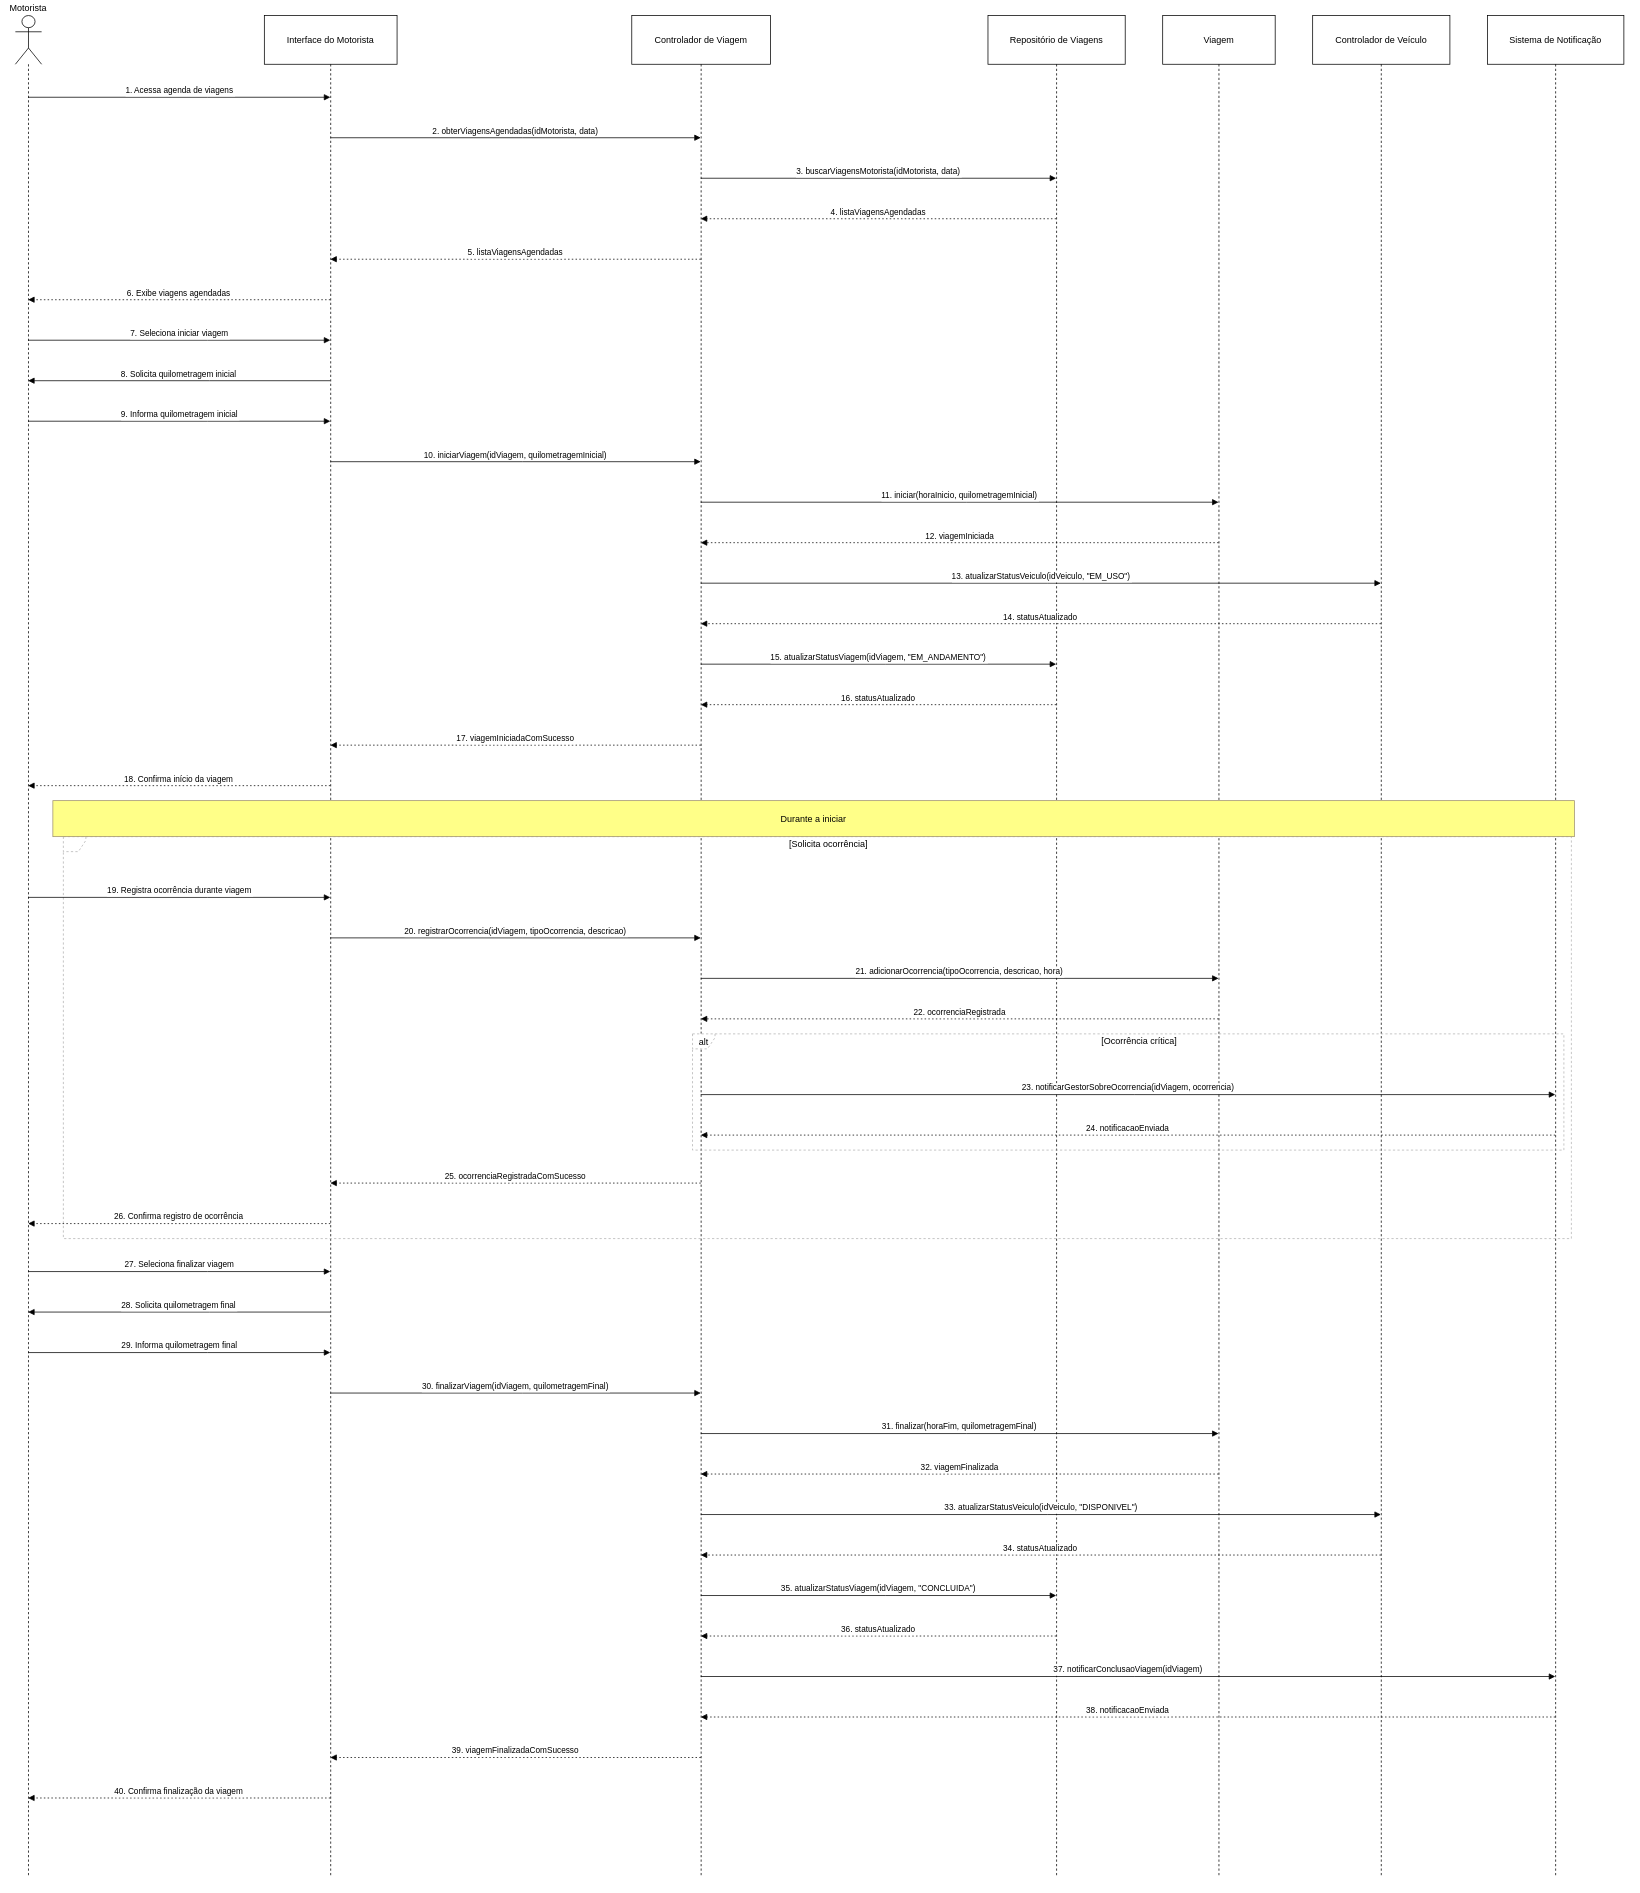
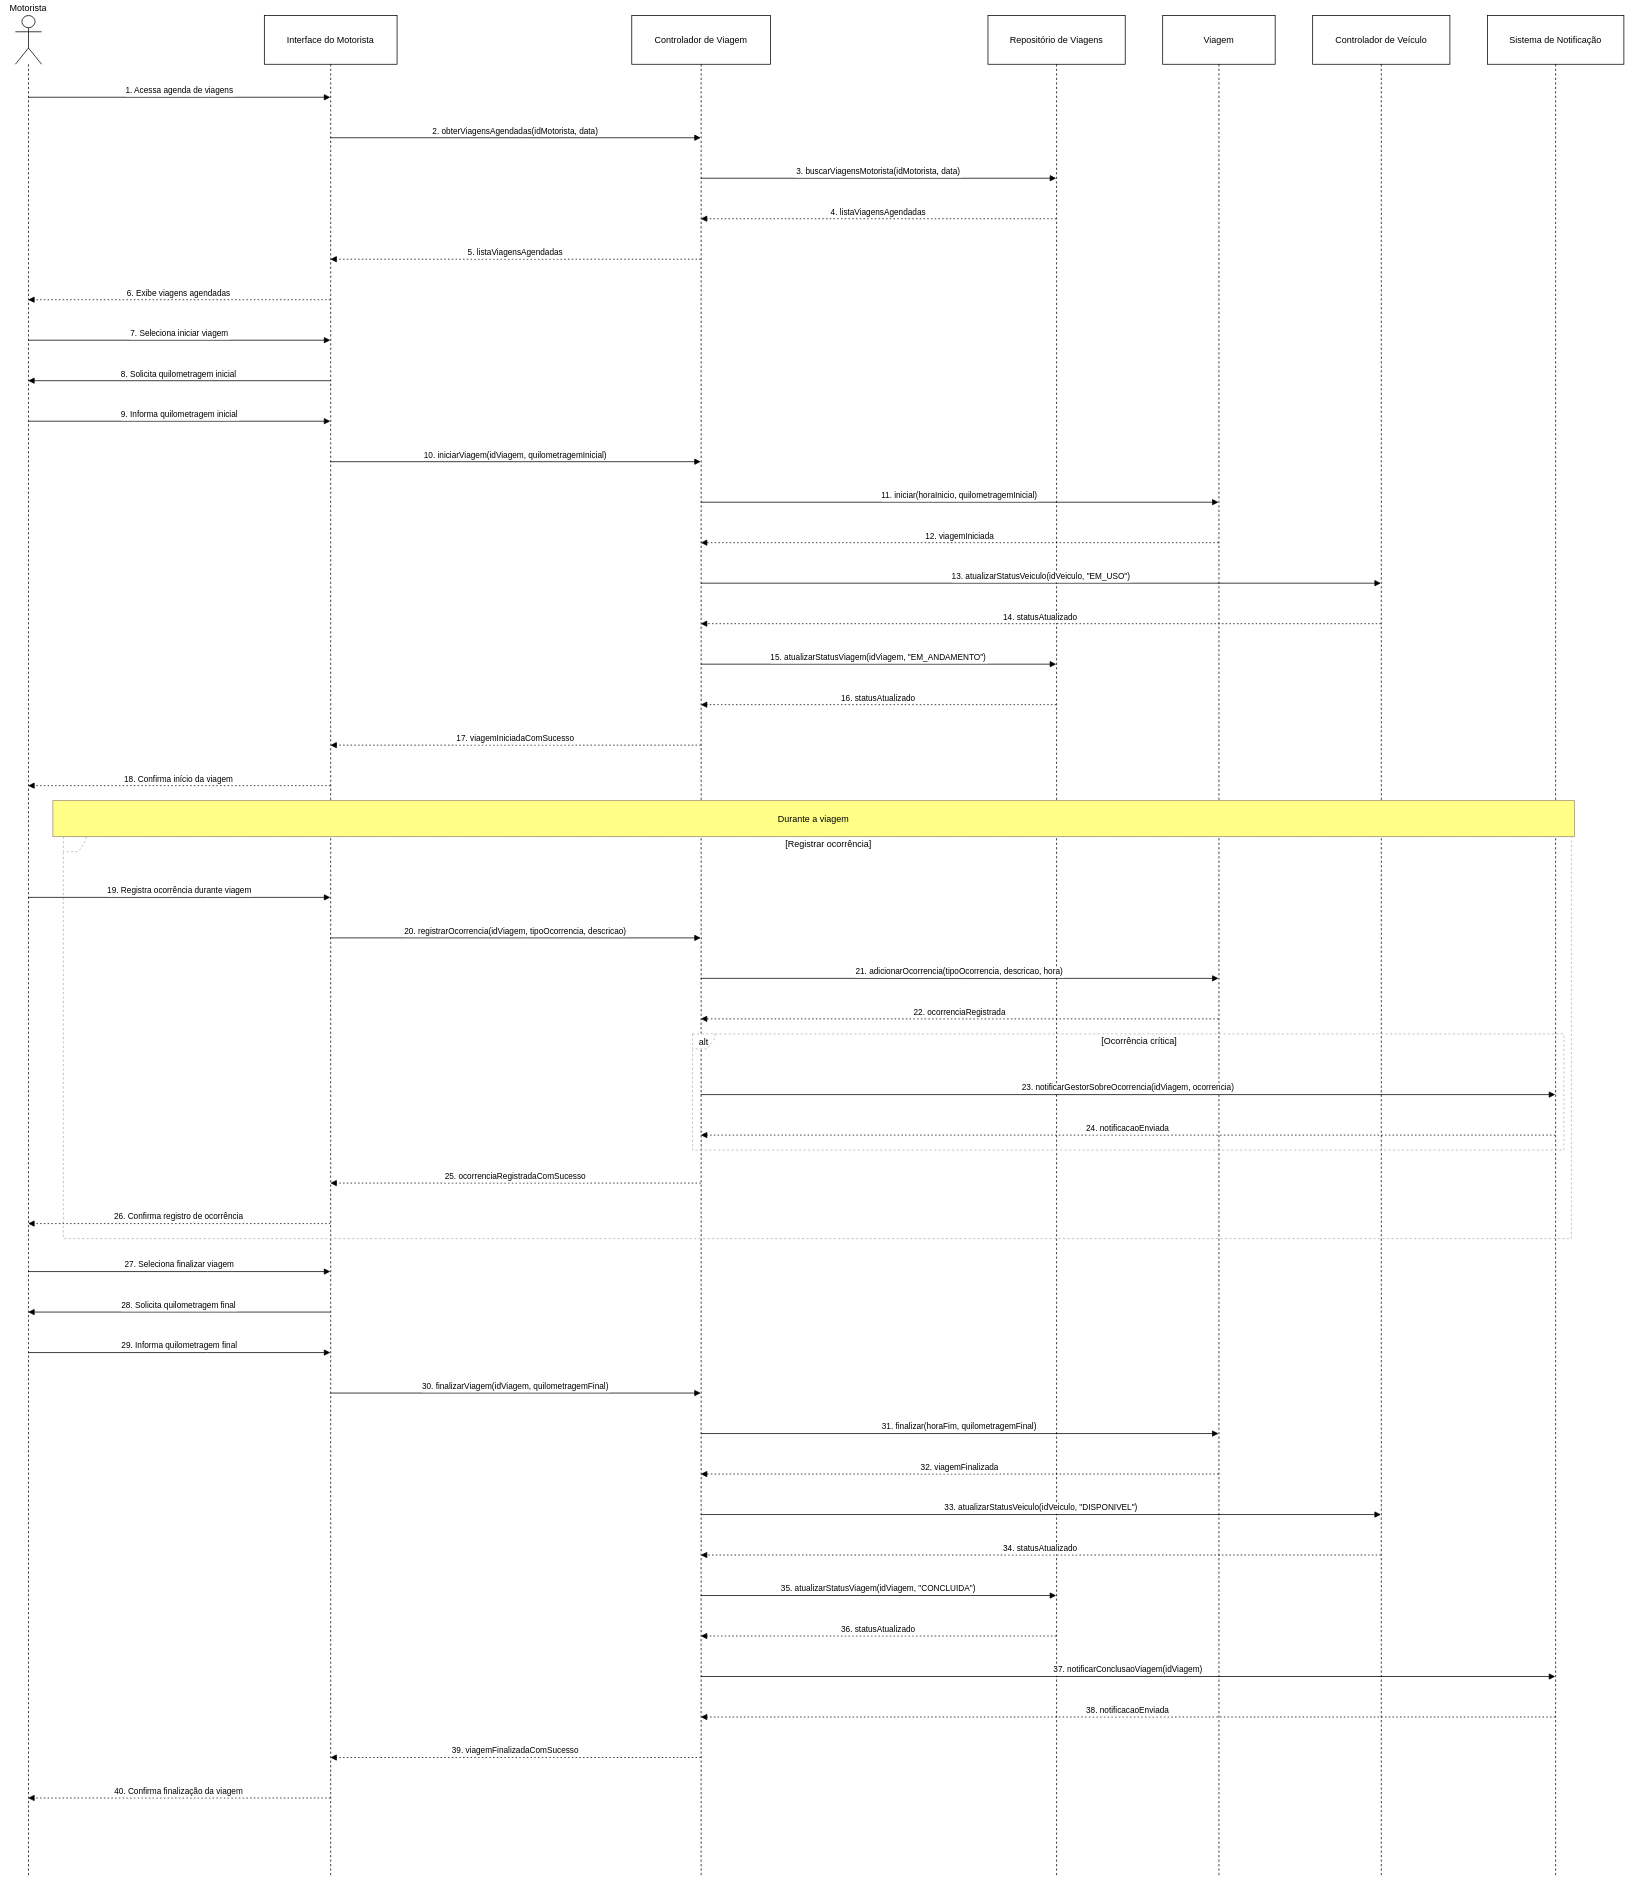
node "Durante a iniciar": label "Durante a iniciar" -> "Durante a viagem"
node "[Solicita ocorrência]": label "[Solicita ocorrência]" -> "[Registrar ocorrência]"
